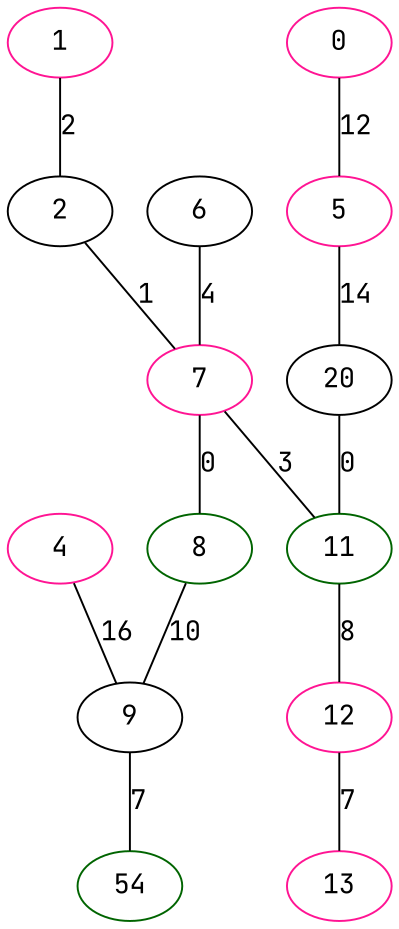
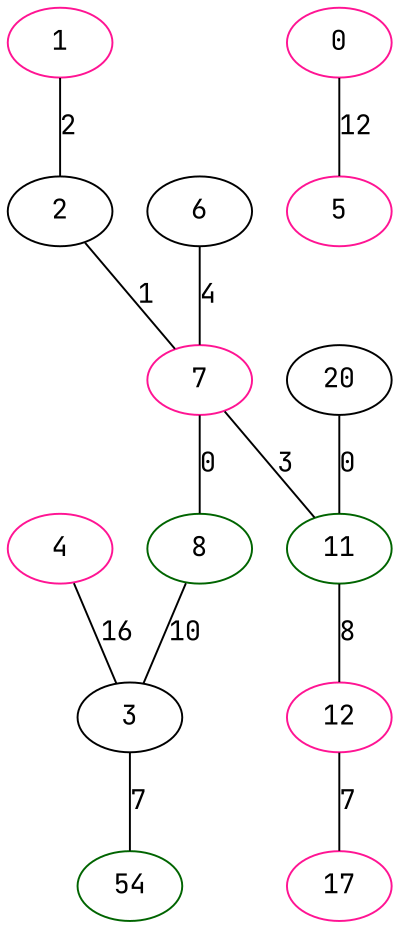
edge "5" -- "20": removed, label "14"
node "9": label "9" -> "3"
node "13": label "13" -> "17"
